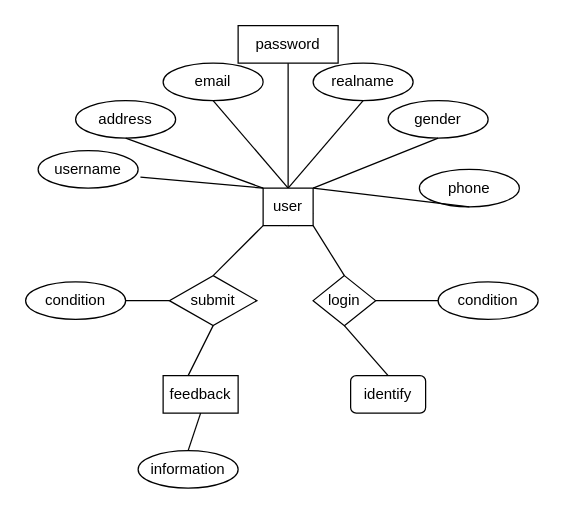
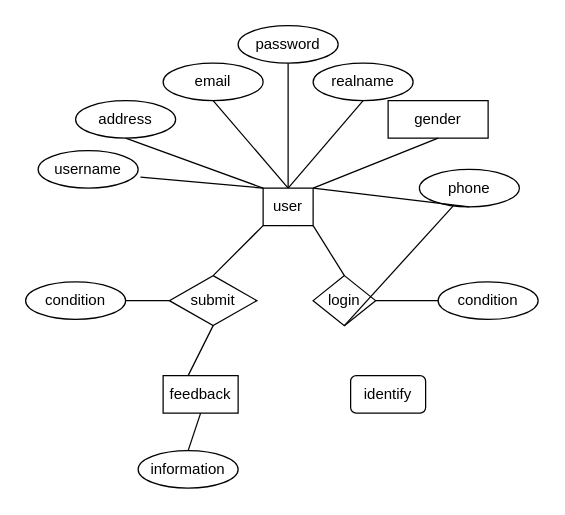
node "password": shape rectangle -> ellipse
node "gender": shape ellipse -> rectangle
edge "login" -- "identify": now "login" -- "phone"
